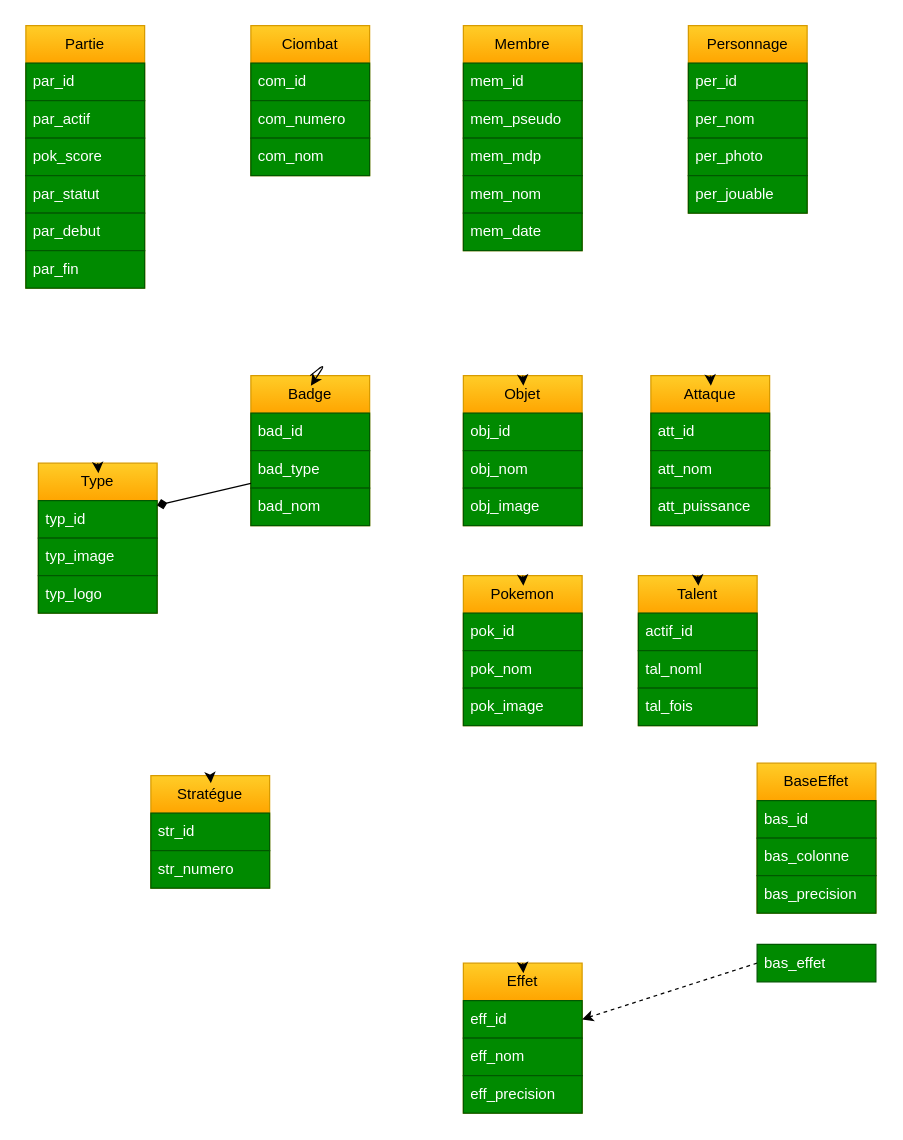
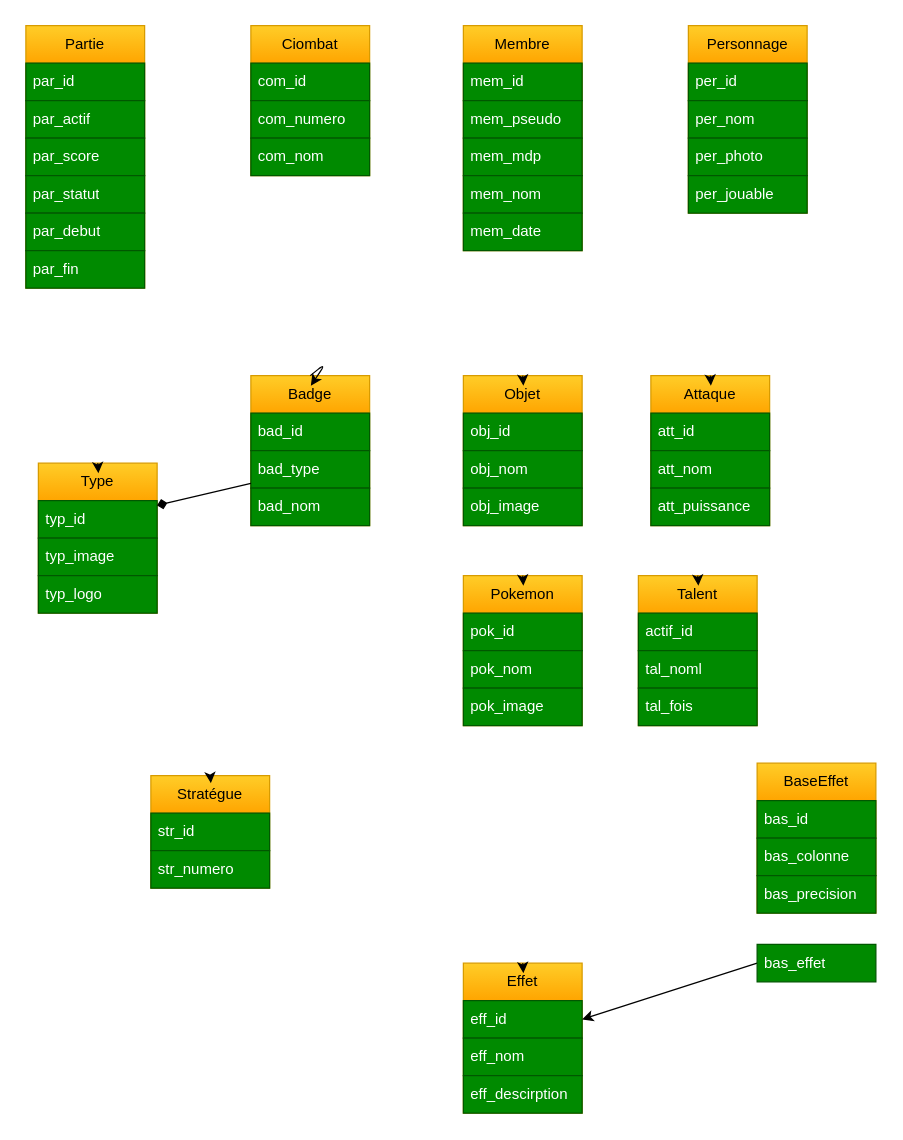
node "pok_score": label "pok_score" -> "par_score"
edge "bas_effet" -> "eff_id": style dashed -> solid
node "eff_precision": label "eff_precision" -> "eff_descirption"
